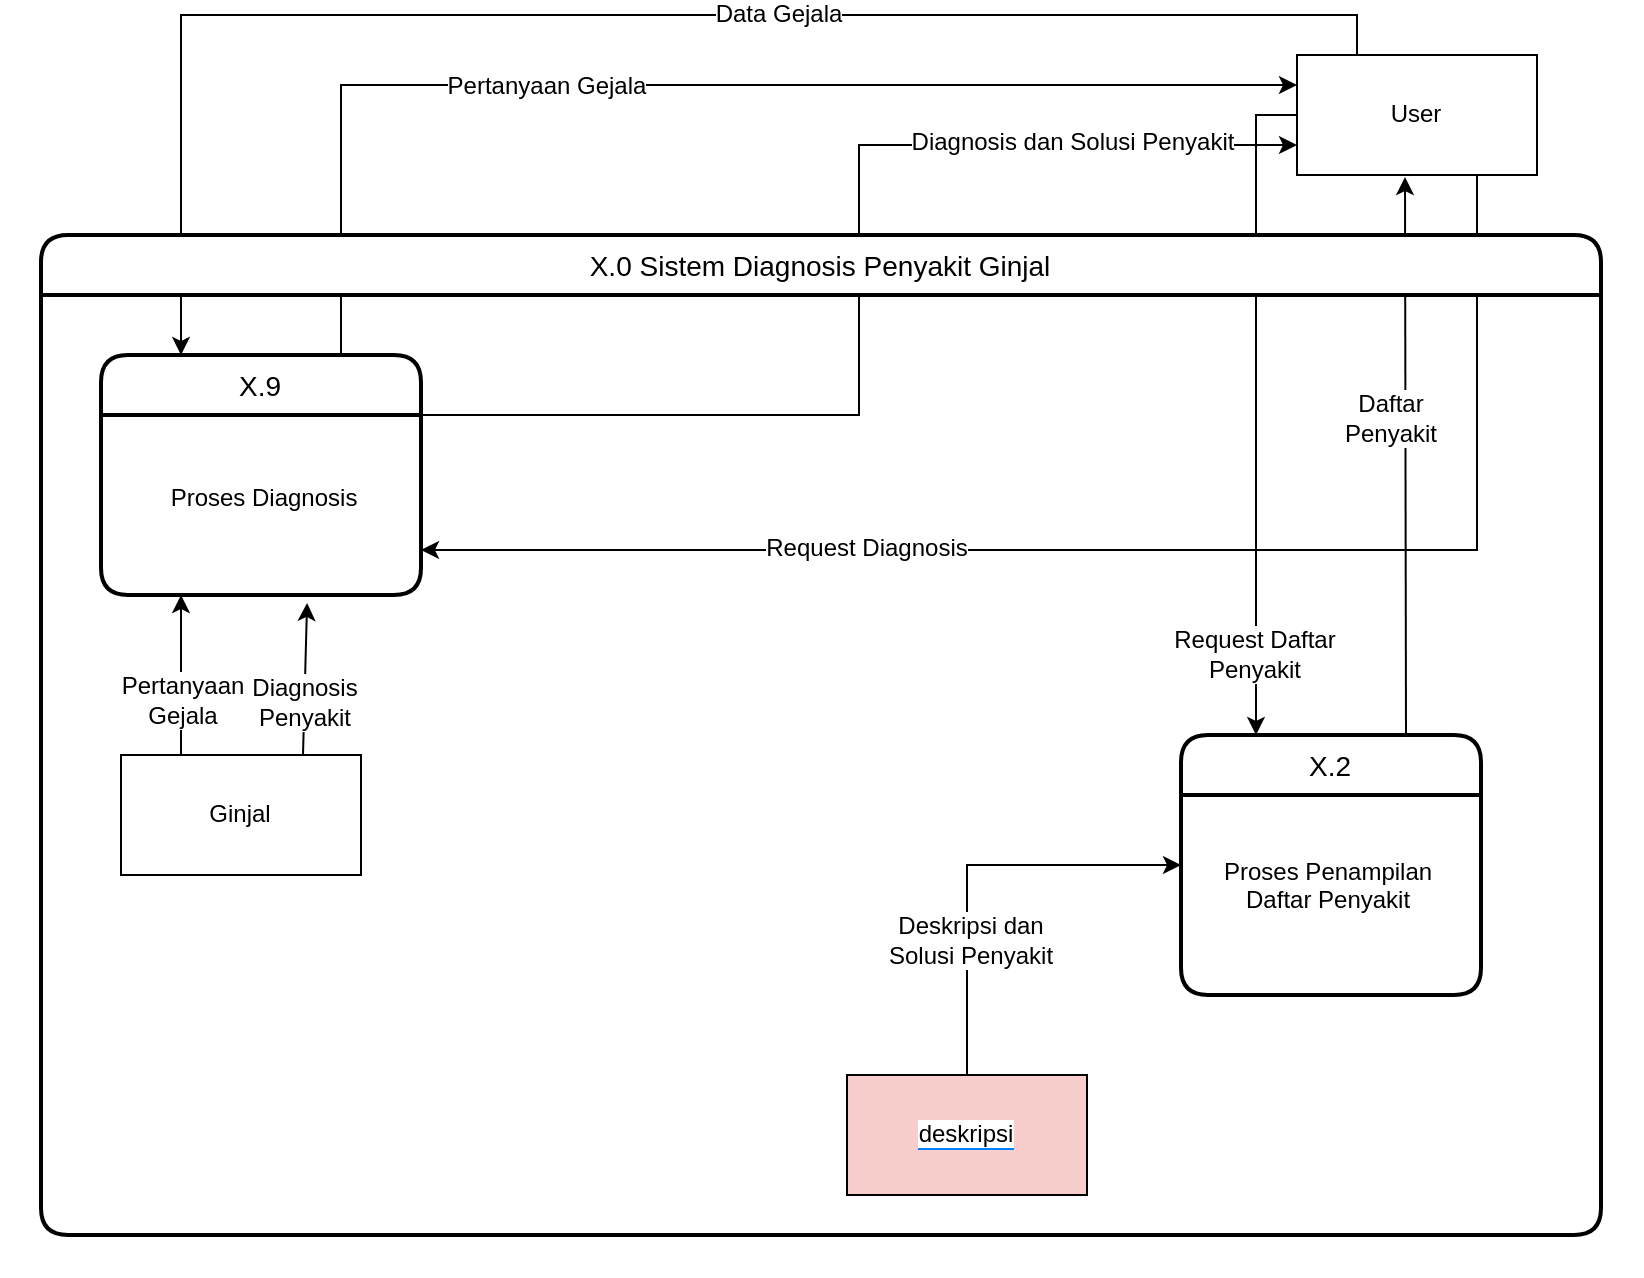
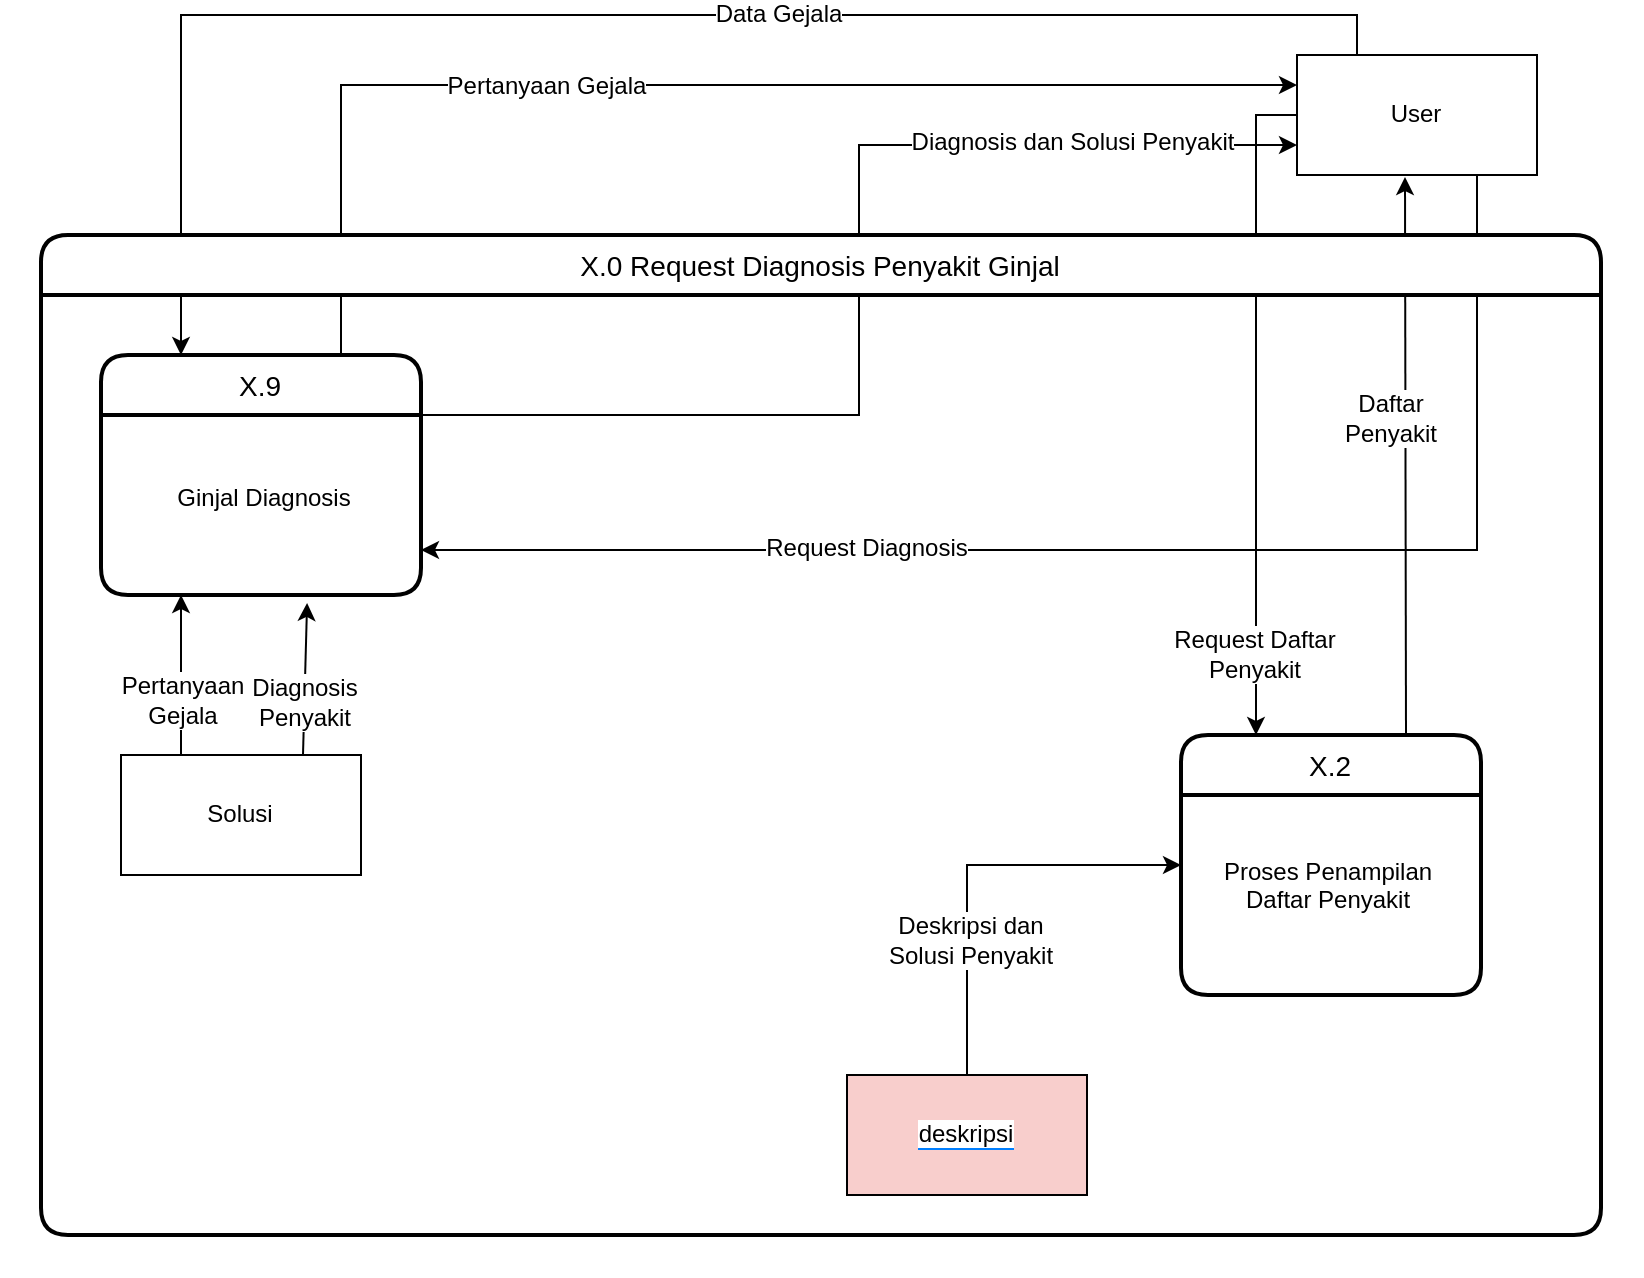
node "X.0 Sistem Diagnosis Penyakit Ginjal": label "X.0 Sistem Diagnosis Penyakit Ginjal" -> "X.0 Request Diagnosis Penyakit Ginjal"
node "Proses Diagnosis": label "Proses Diagnosis" -> "Ginjal Diagnosis"
node "Ginjal": label "Ginjal" -> "Solusi"
